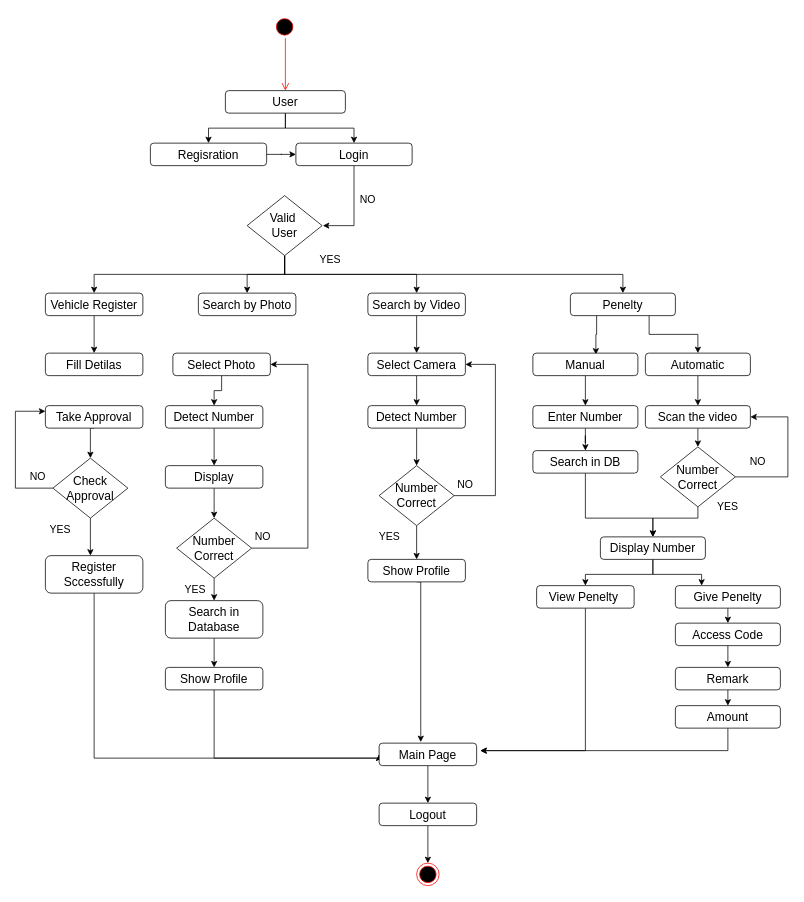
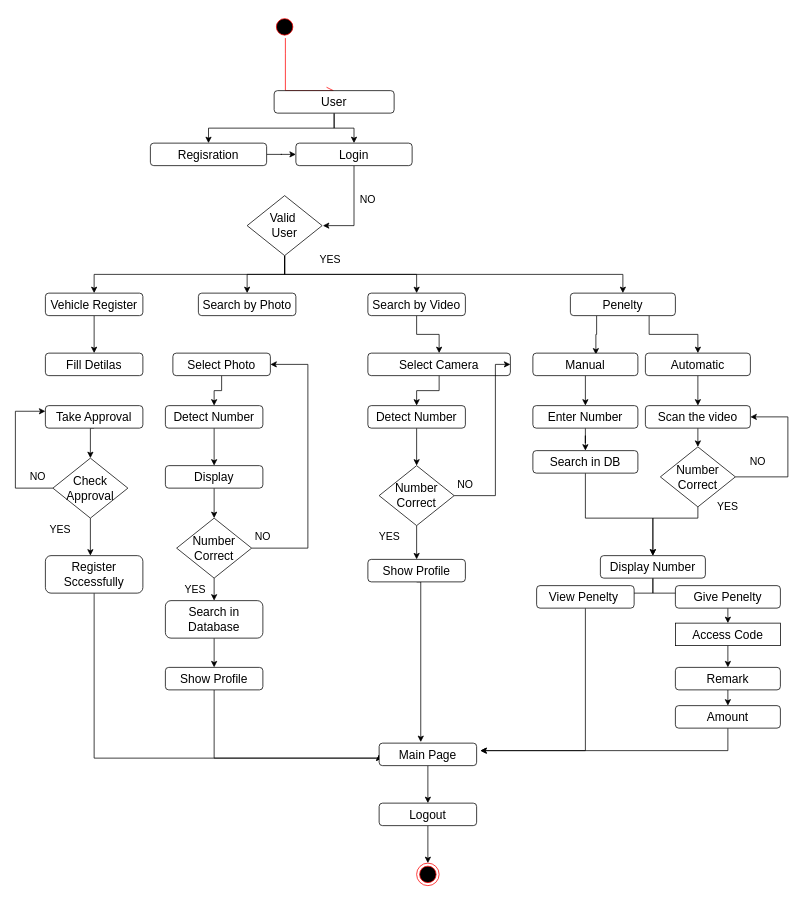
node "User": moved (285, 102) -> (334, 102)
node "Select Camera": size 98x23 -> 143x23
node "Display Number": moved (653, 548) -> (653, 567)
node "Access Code": shape rounded rectangle -> rectangle
